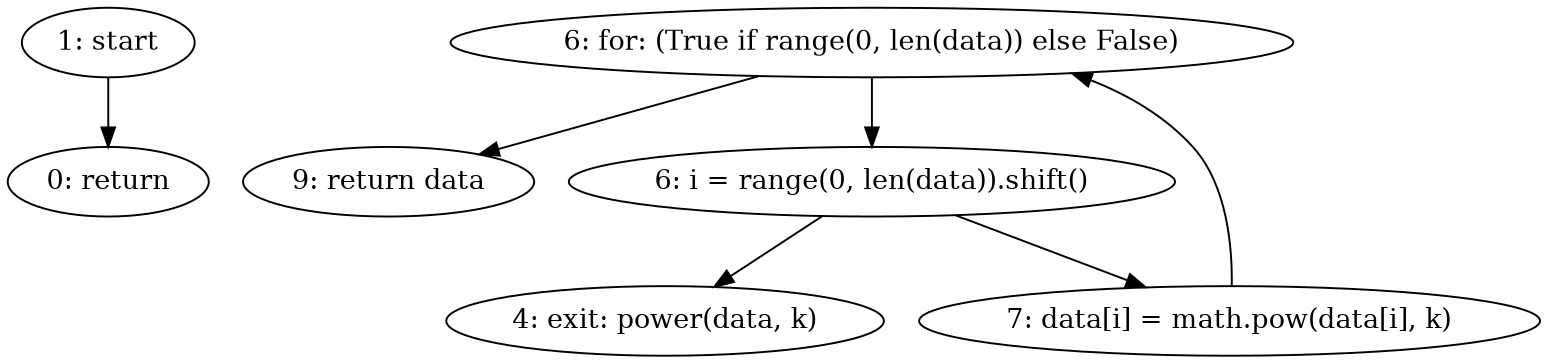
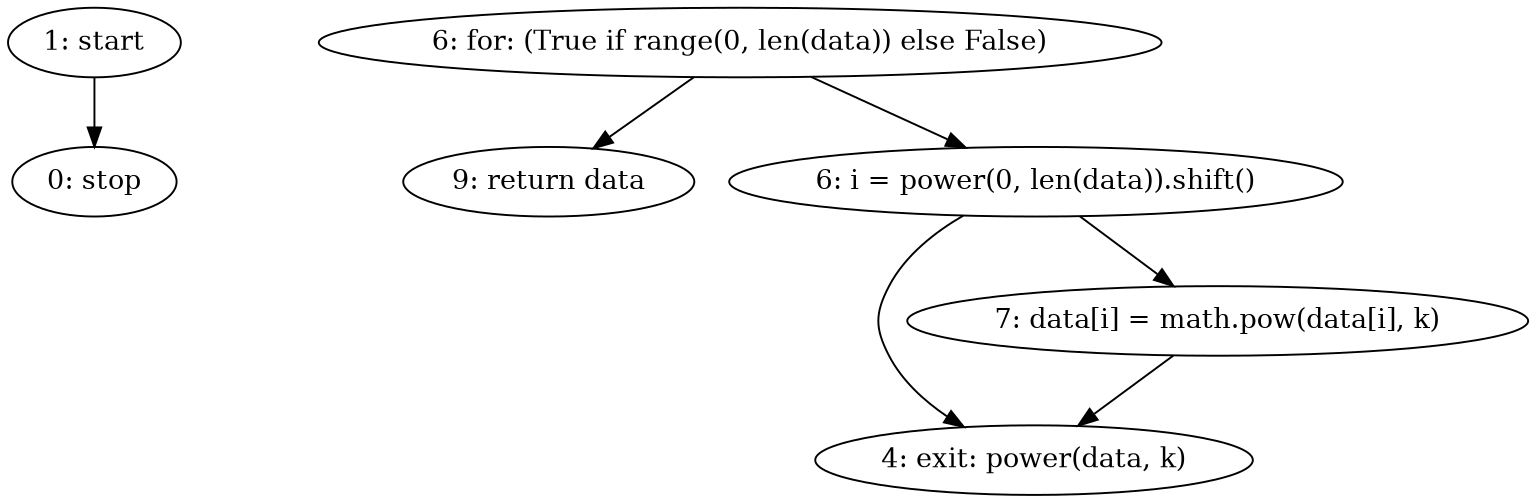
edge "7: data[i] = math.pow(data[i], k)" -> "6: for: (True if range(0, len(data)) else False)": now "7: data[i] = math.pow(data[i], k)" -> "4: exit: power(data, k)"
node "0: return": label "0: return" -> "0: stop"
node "6: i = range(0, len(data)).shift()": label "6: i = range(0, len(data)).shift()" -> "6: i = power(0, len(data)).shift()"
